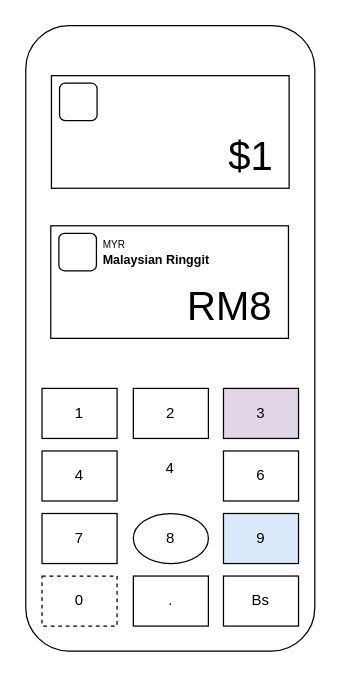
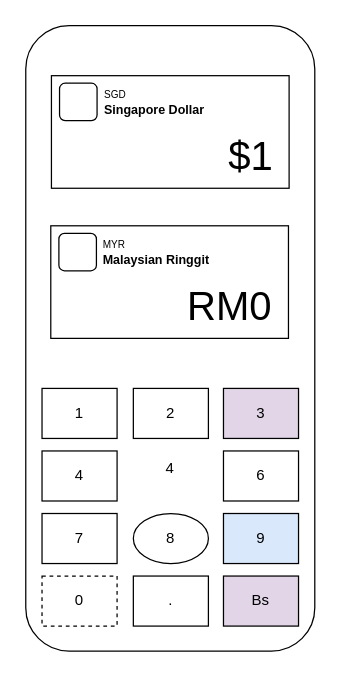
node "SGD Singapore Dollar": added
node "RM8": label "RM8" -> "RM0"
node "Bs": fillcolor #ffffff -> #e1d5e7
